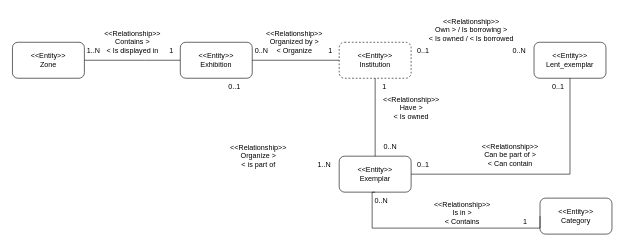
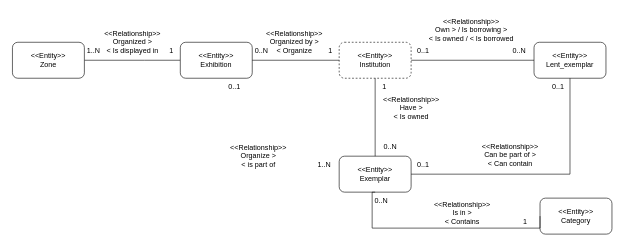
node "<<Relationship>> Contains > < Is displayed in": label "<<Relationship>> Contains > < Is displayed in" -> "<<Relationship>> Organized > < Is displayed in"
edge "<<Entity>> Institution" -- "<<Entity>> Lent_exemplar": added
